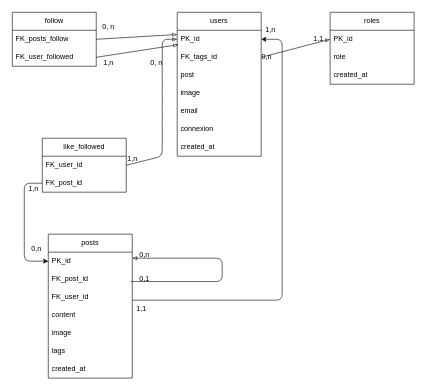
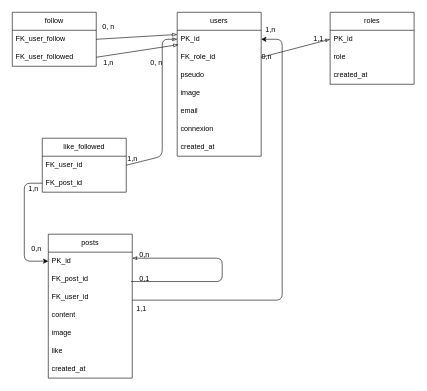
node "FK_posts_follow": label "FK_posts_follow" -> "FK_user_follow"
node "FK_tags_id": label "FK_tags_id" -> "FK_role_id"
node "post": label "post" -> "pseudo"
node "tags": label "tags" -> "like"
